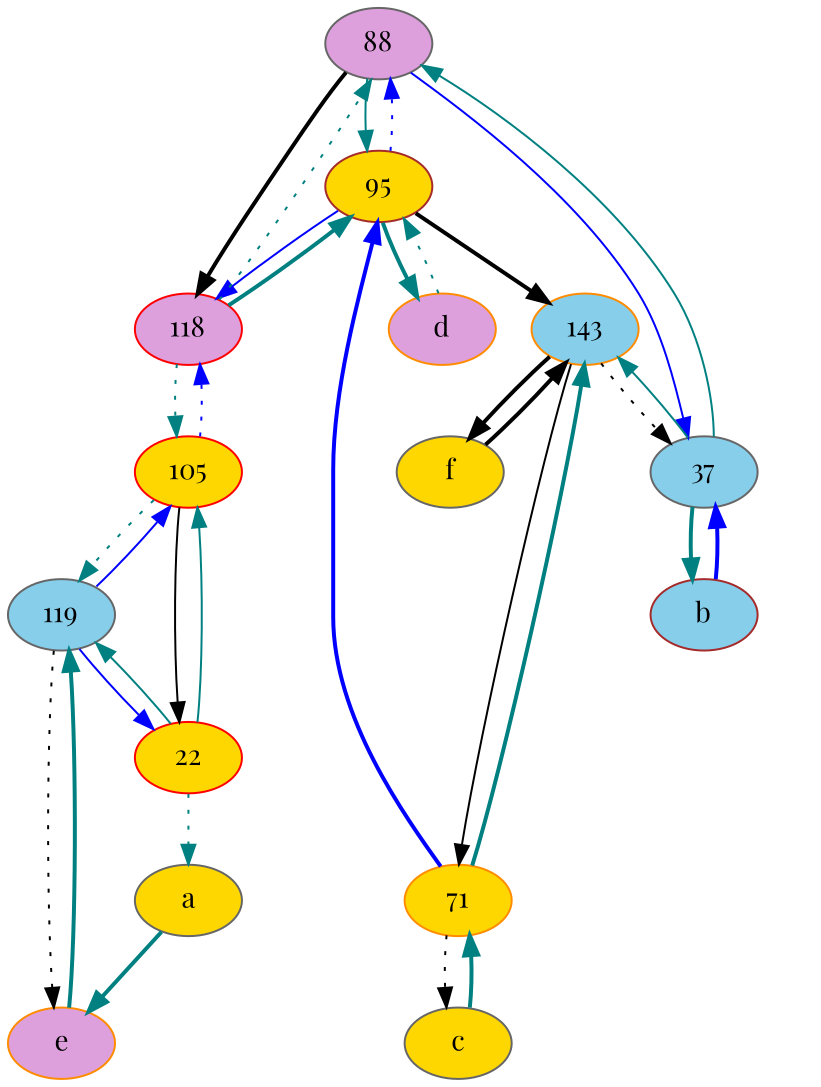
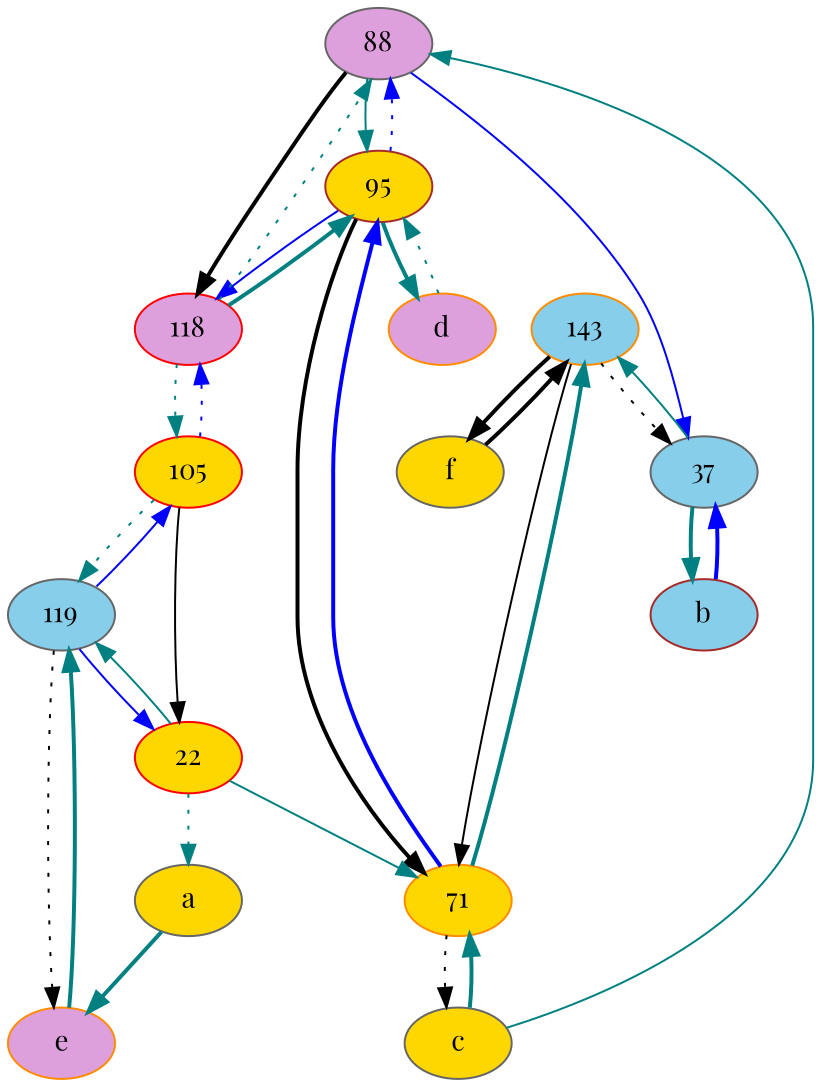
edge "37" -> "88": now "c" -> "88"
edge "95" -> "143": now "95" -> "71"
edge "22" -> "105": now "22" -> "71"
